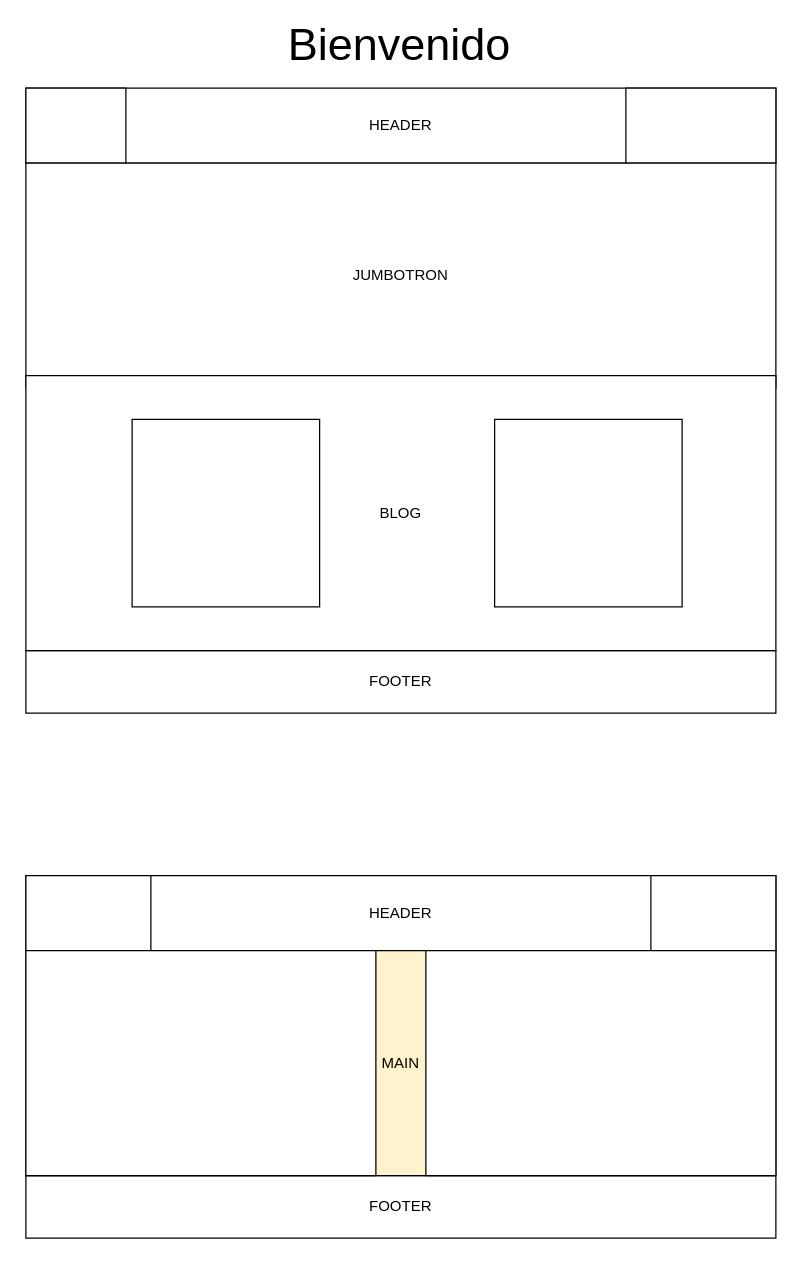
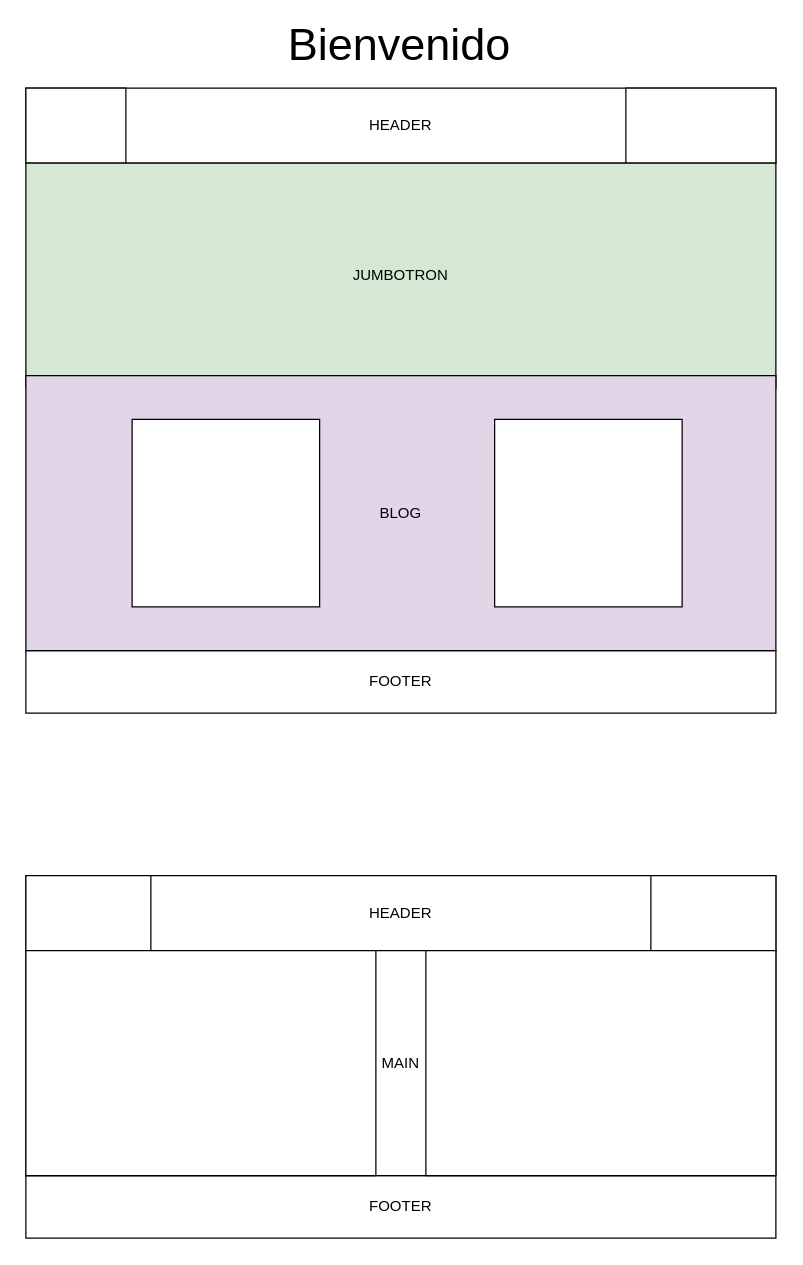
node "JUMBOTRON": fillcolor #ffffff -> #d5e8d4
node "BLOG": fillcolor #ffffff -> #e1d5e7
node "MAIN": fillcolor #fff2cc -> #ffffff
